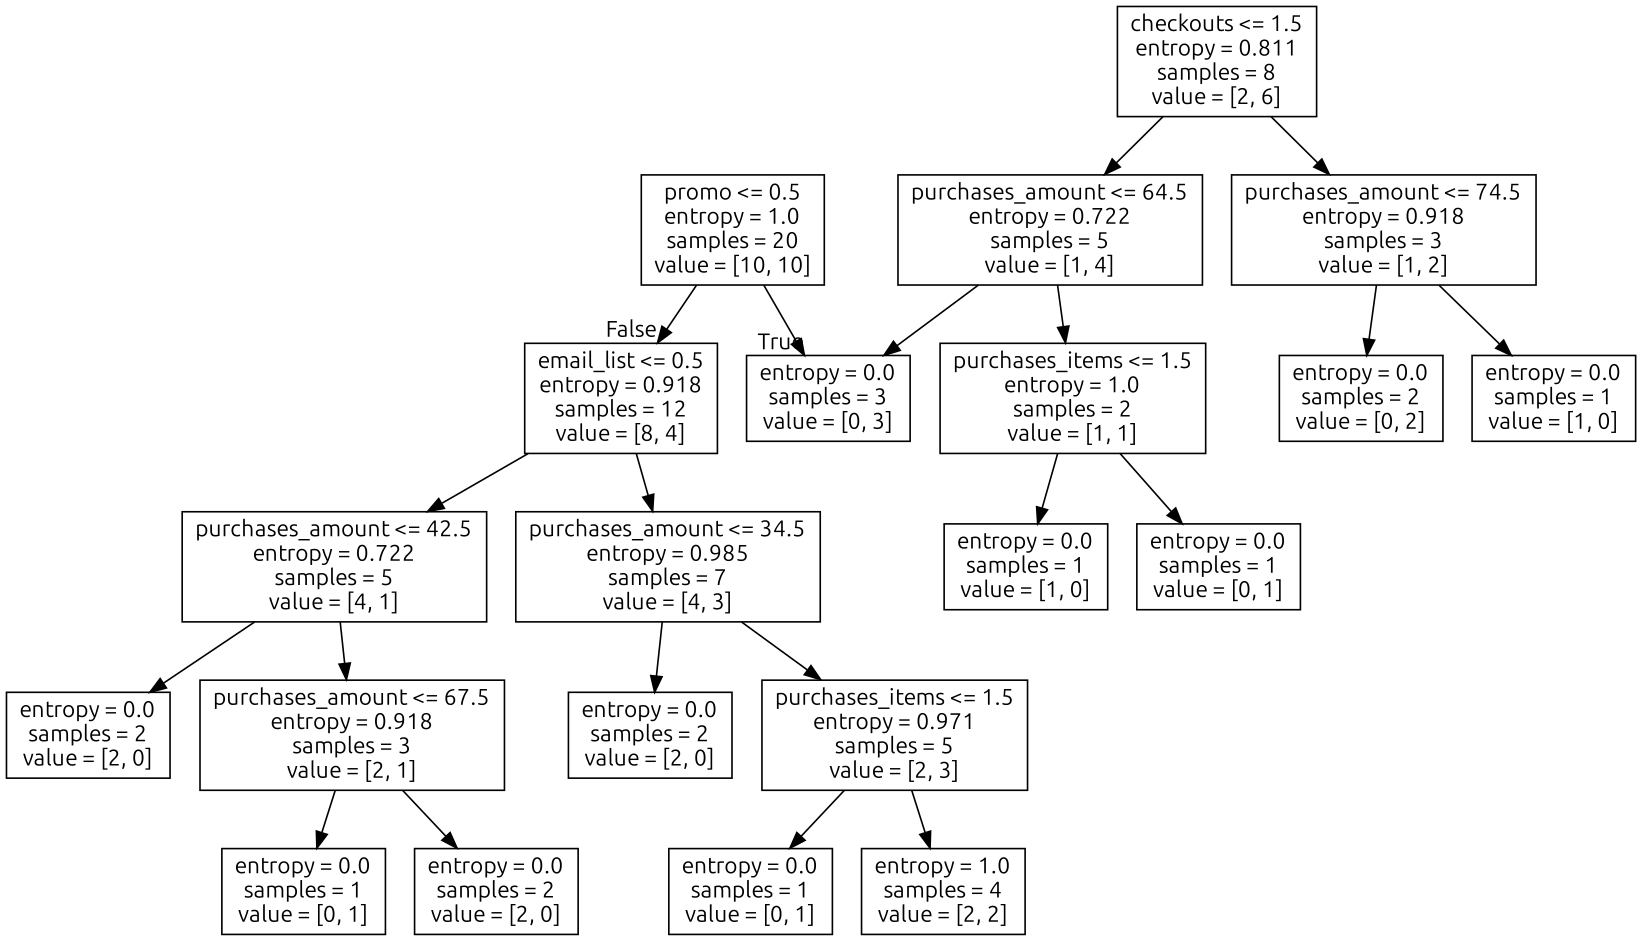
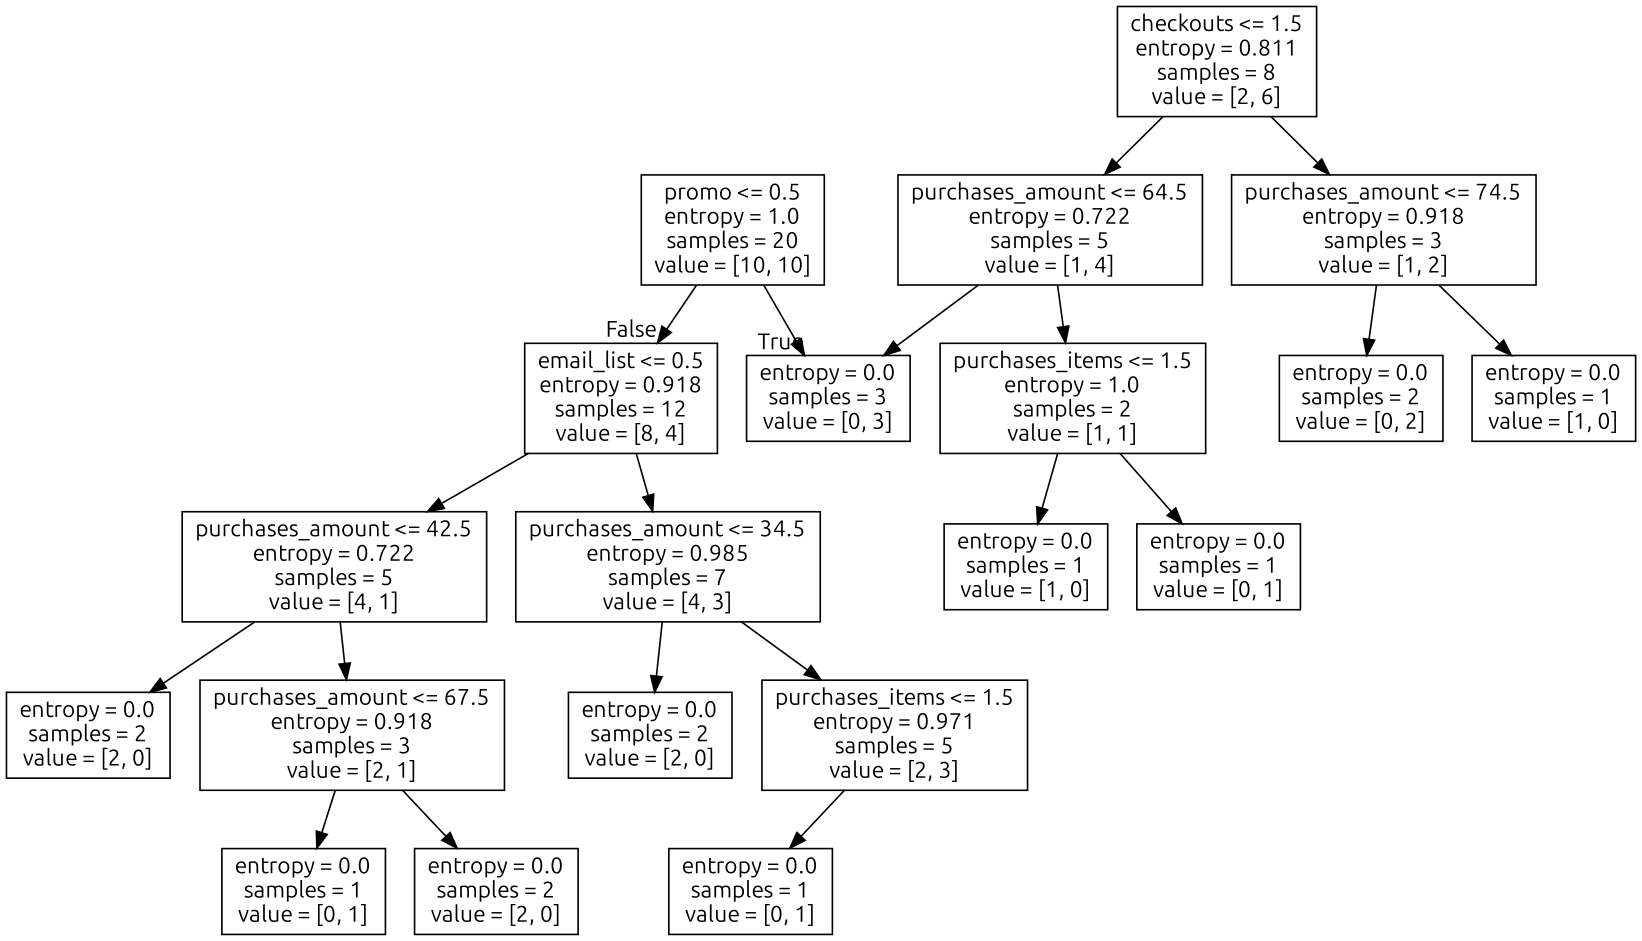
node "entropy = 1.0 samples = 4 value = [2, 2]": removed
